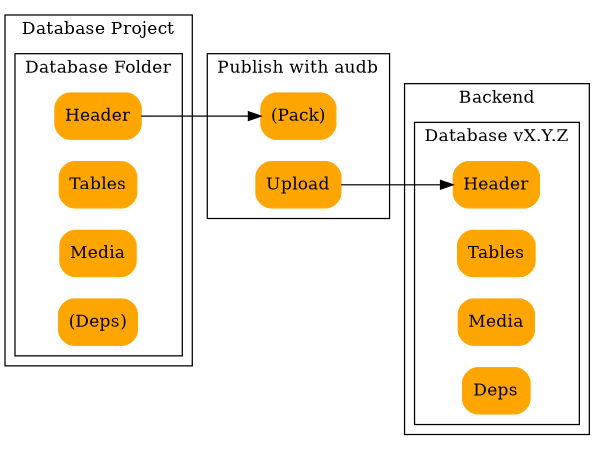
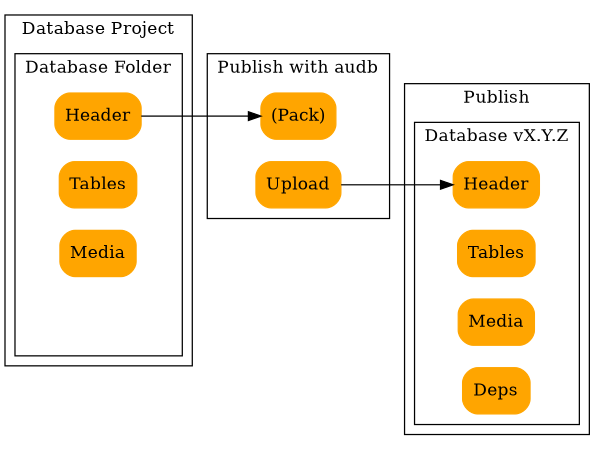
cluster "Backend": label "Backend" -> "Publish"
node "(Deps)": removed
